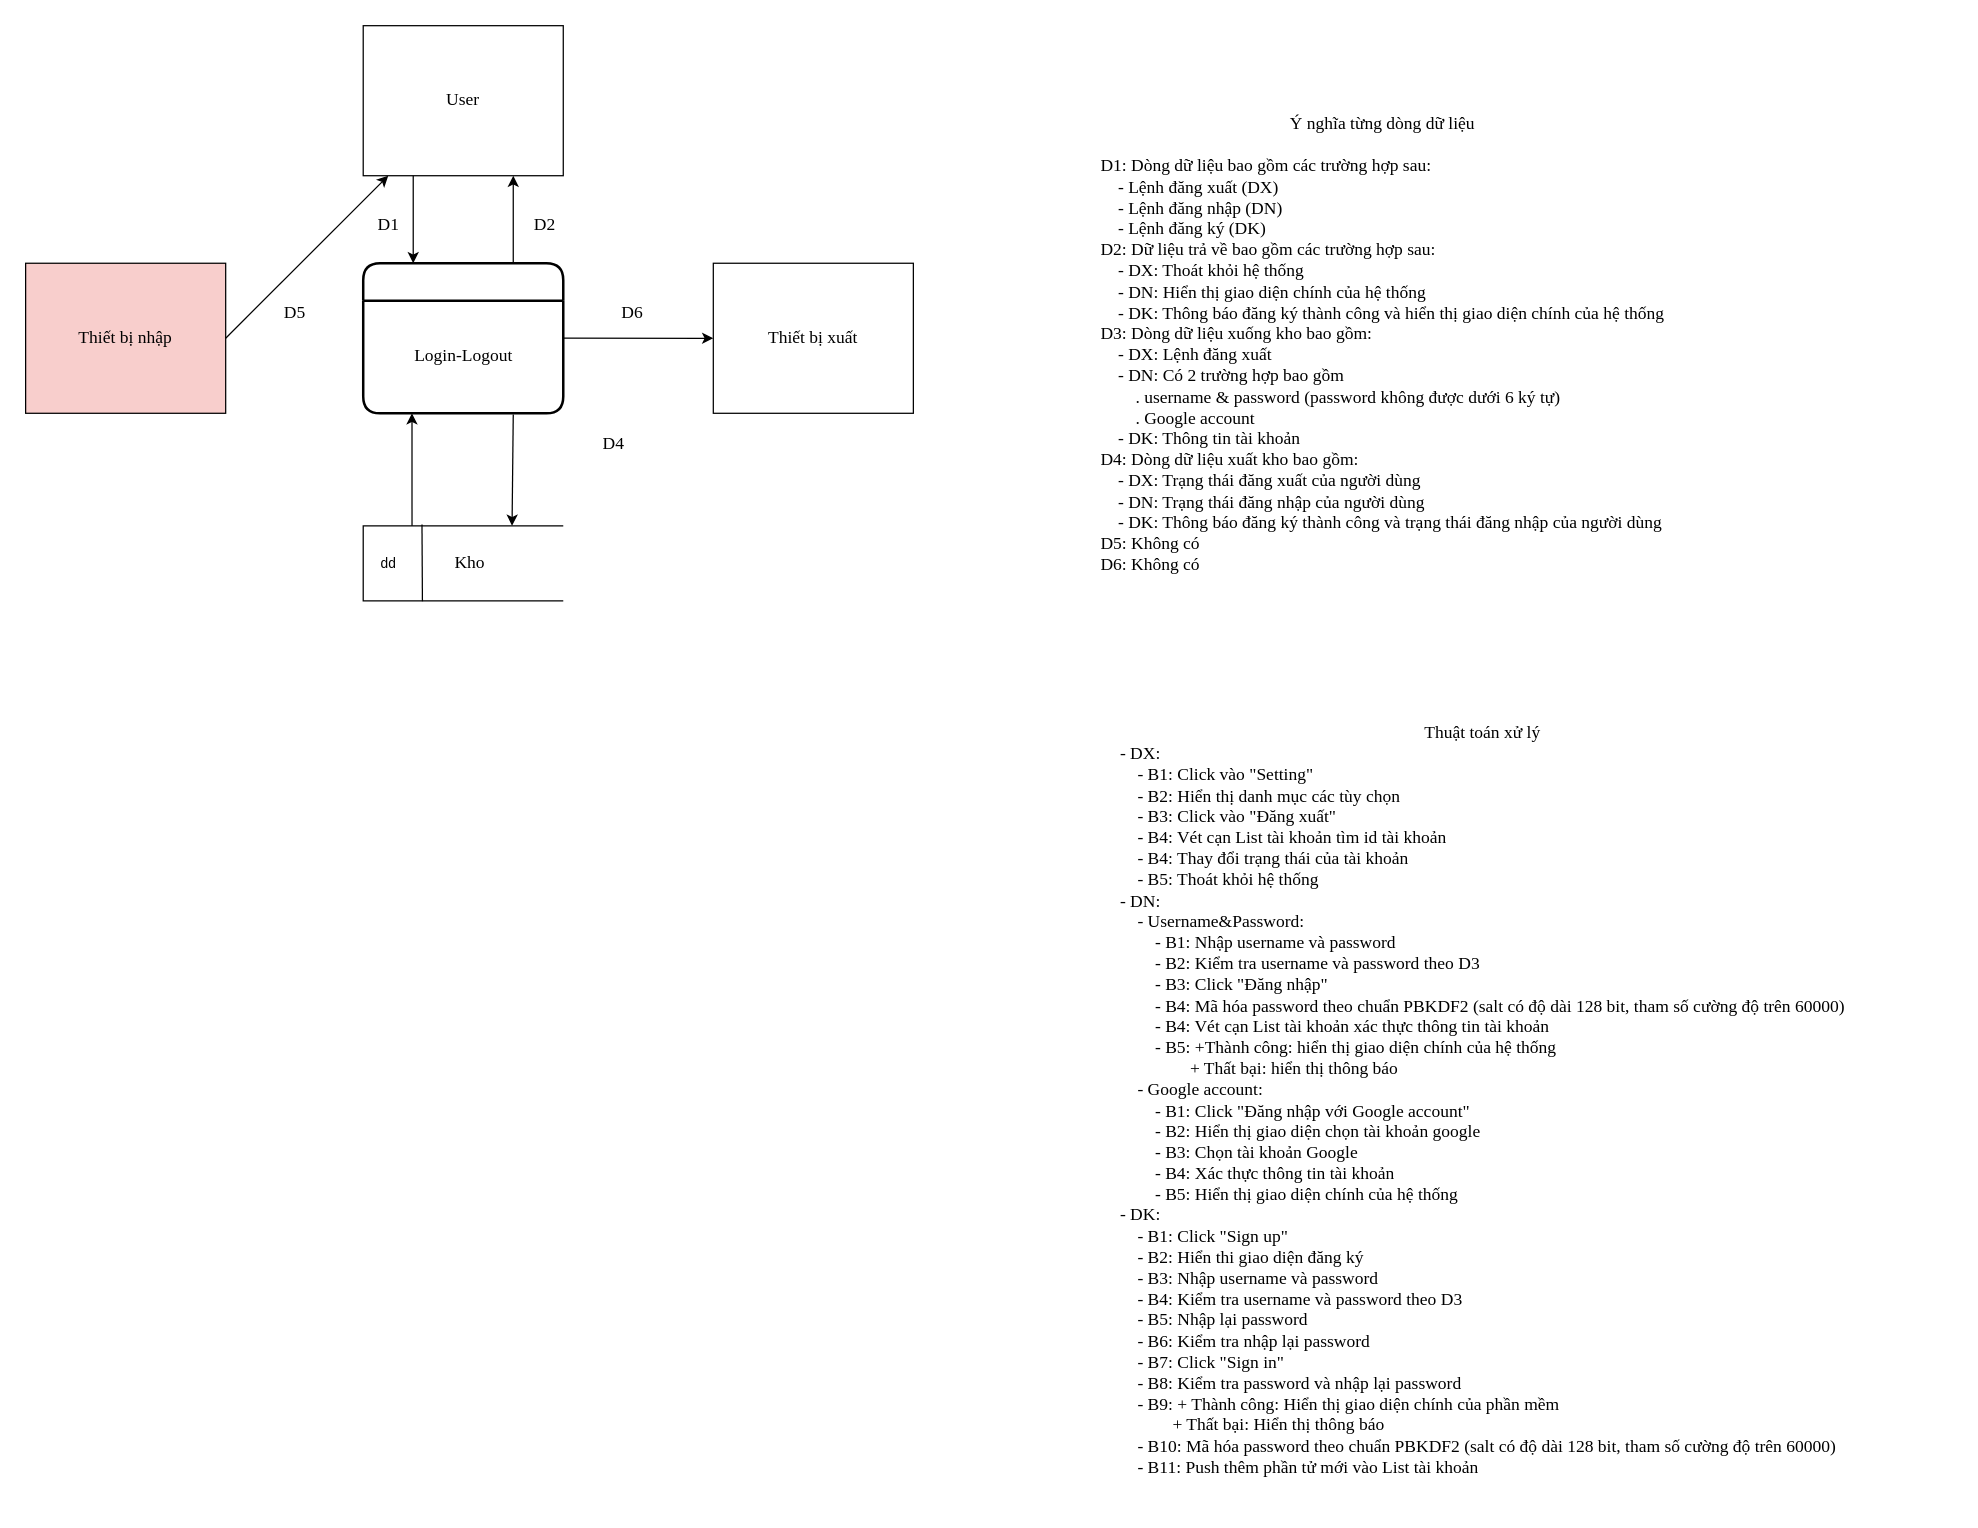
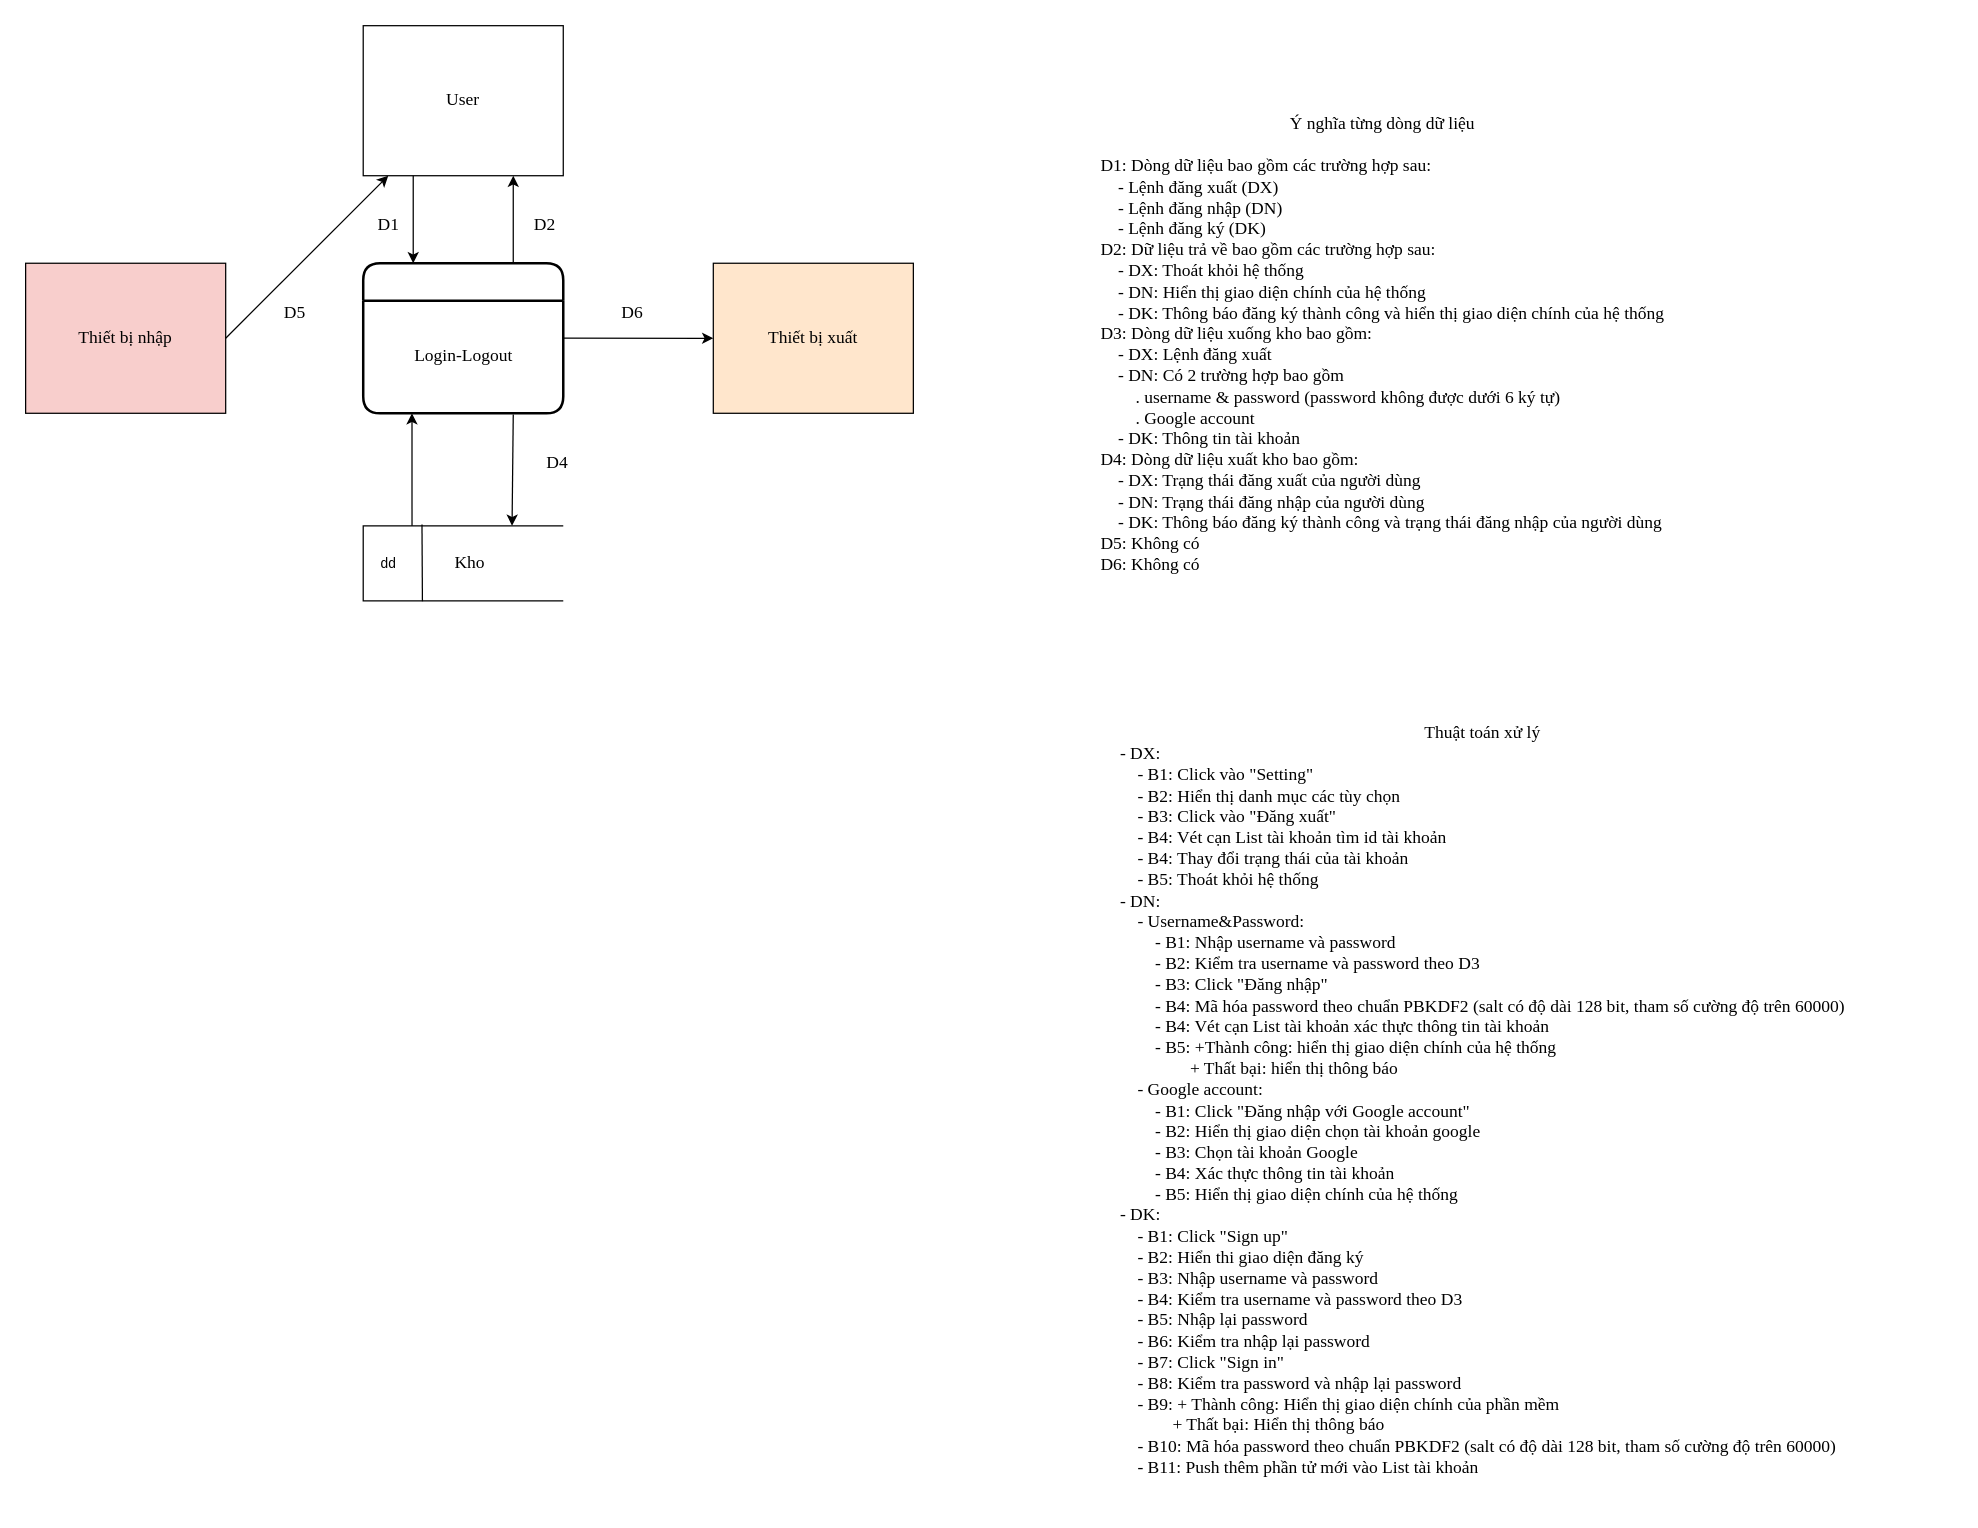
node "Thiết bị xuất": fillcolor #ffffff -> #ffe6cc
node "D4": moved (613, 444) -> (557, 463)
